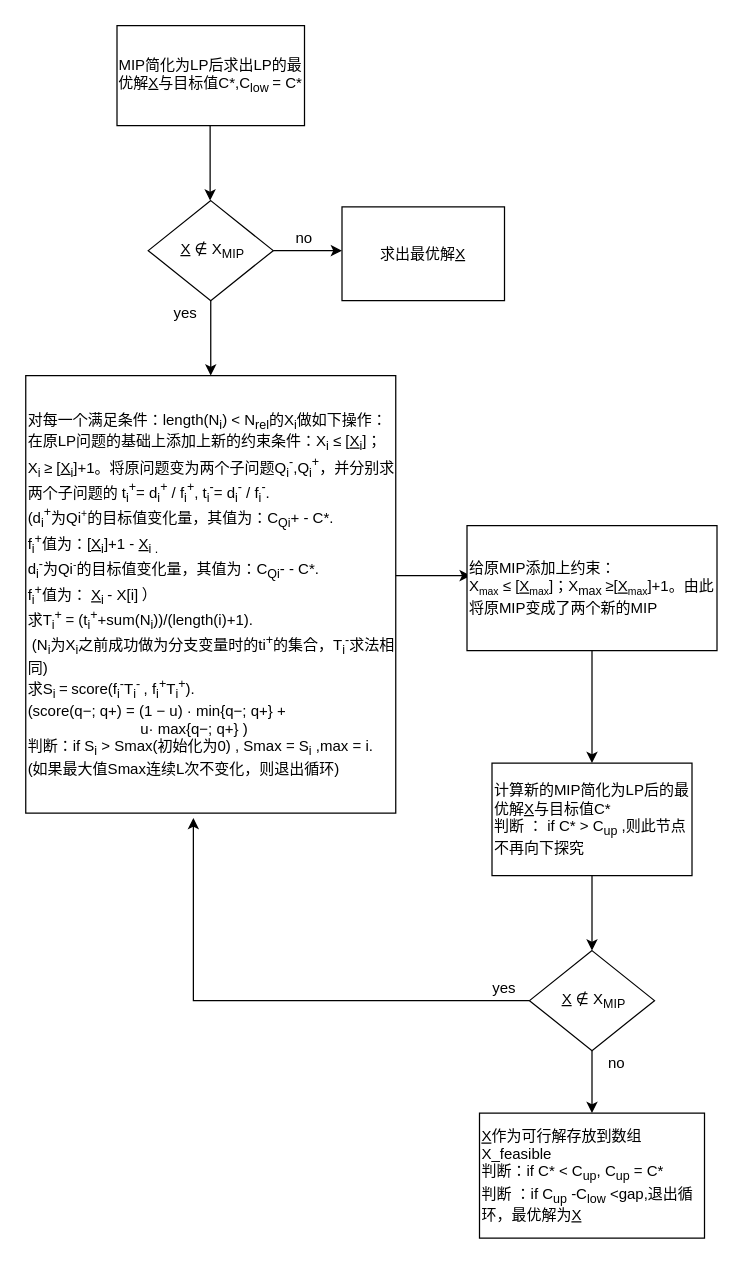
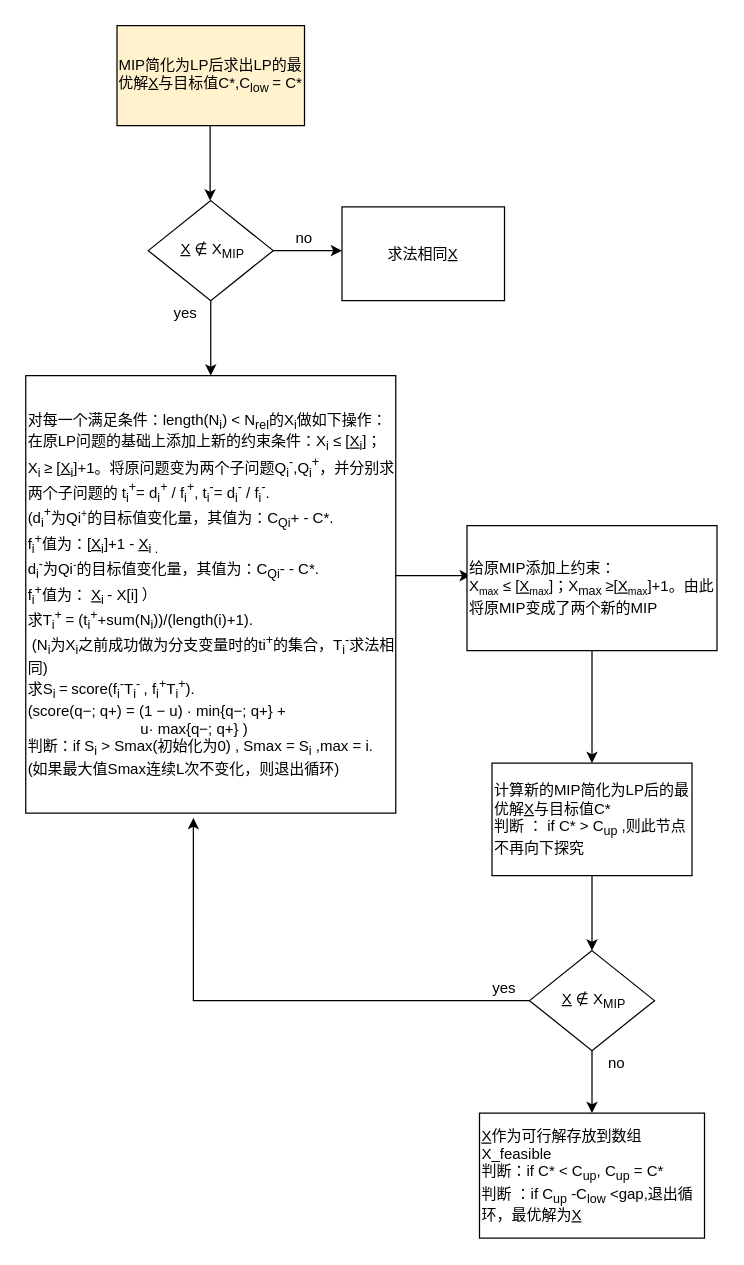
node "MIP简化为LP后求出LP的最优解X与目标值C*,Clow = C*": fillcolor #ffffff -> #fff2cc
node "求出最优解X": label "求出最优解X" -> "求法相同X"
